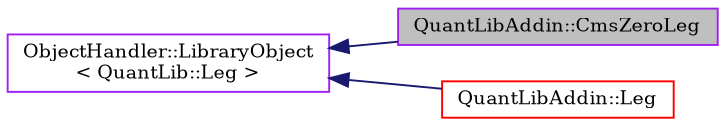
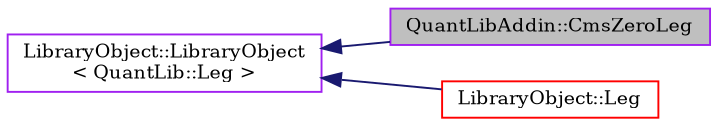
node "ObjectHandler::LibraryObject < QuantLib::Leg >": label "ObjectHandler::LibraryObject < QuantLib::Leg >" -> "LibraryObject::LibraryObject < QuantLib::Leg >"
node "QuantLibAddin::Leg": label "QuantLibAddin::Leg" -> "LibraryObject::Leg"
